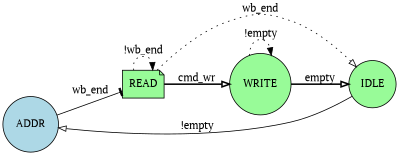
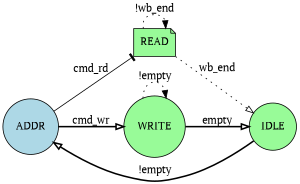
edge "READ" -> "WRITE": now "ADDR" -> "WRITE"
edge "ADDR" -> "READ": label "wb_end" -> "cmd_rd"
edge "IDLE" -> "ADDR": style solid -> bold
